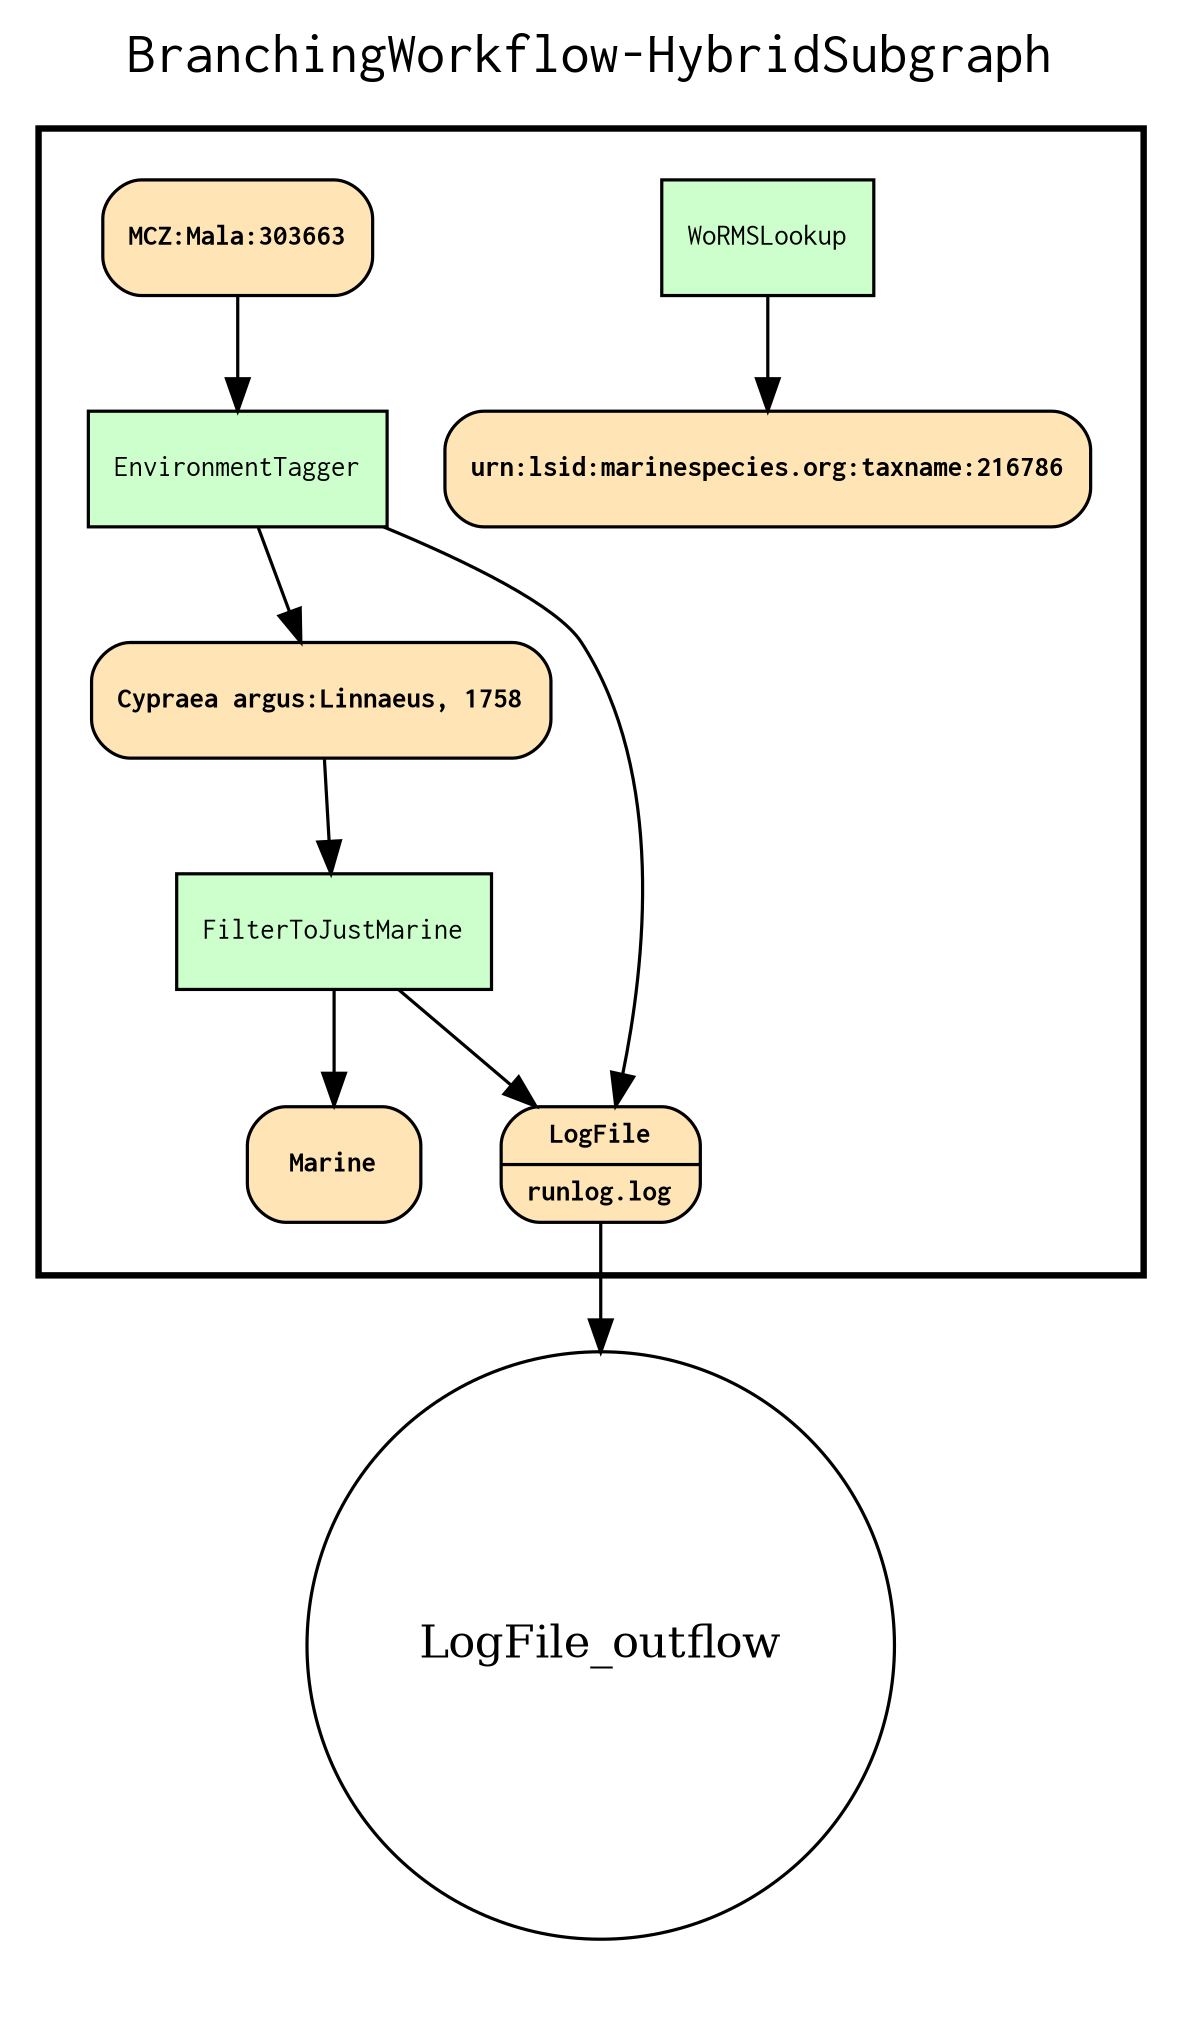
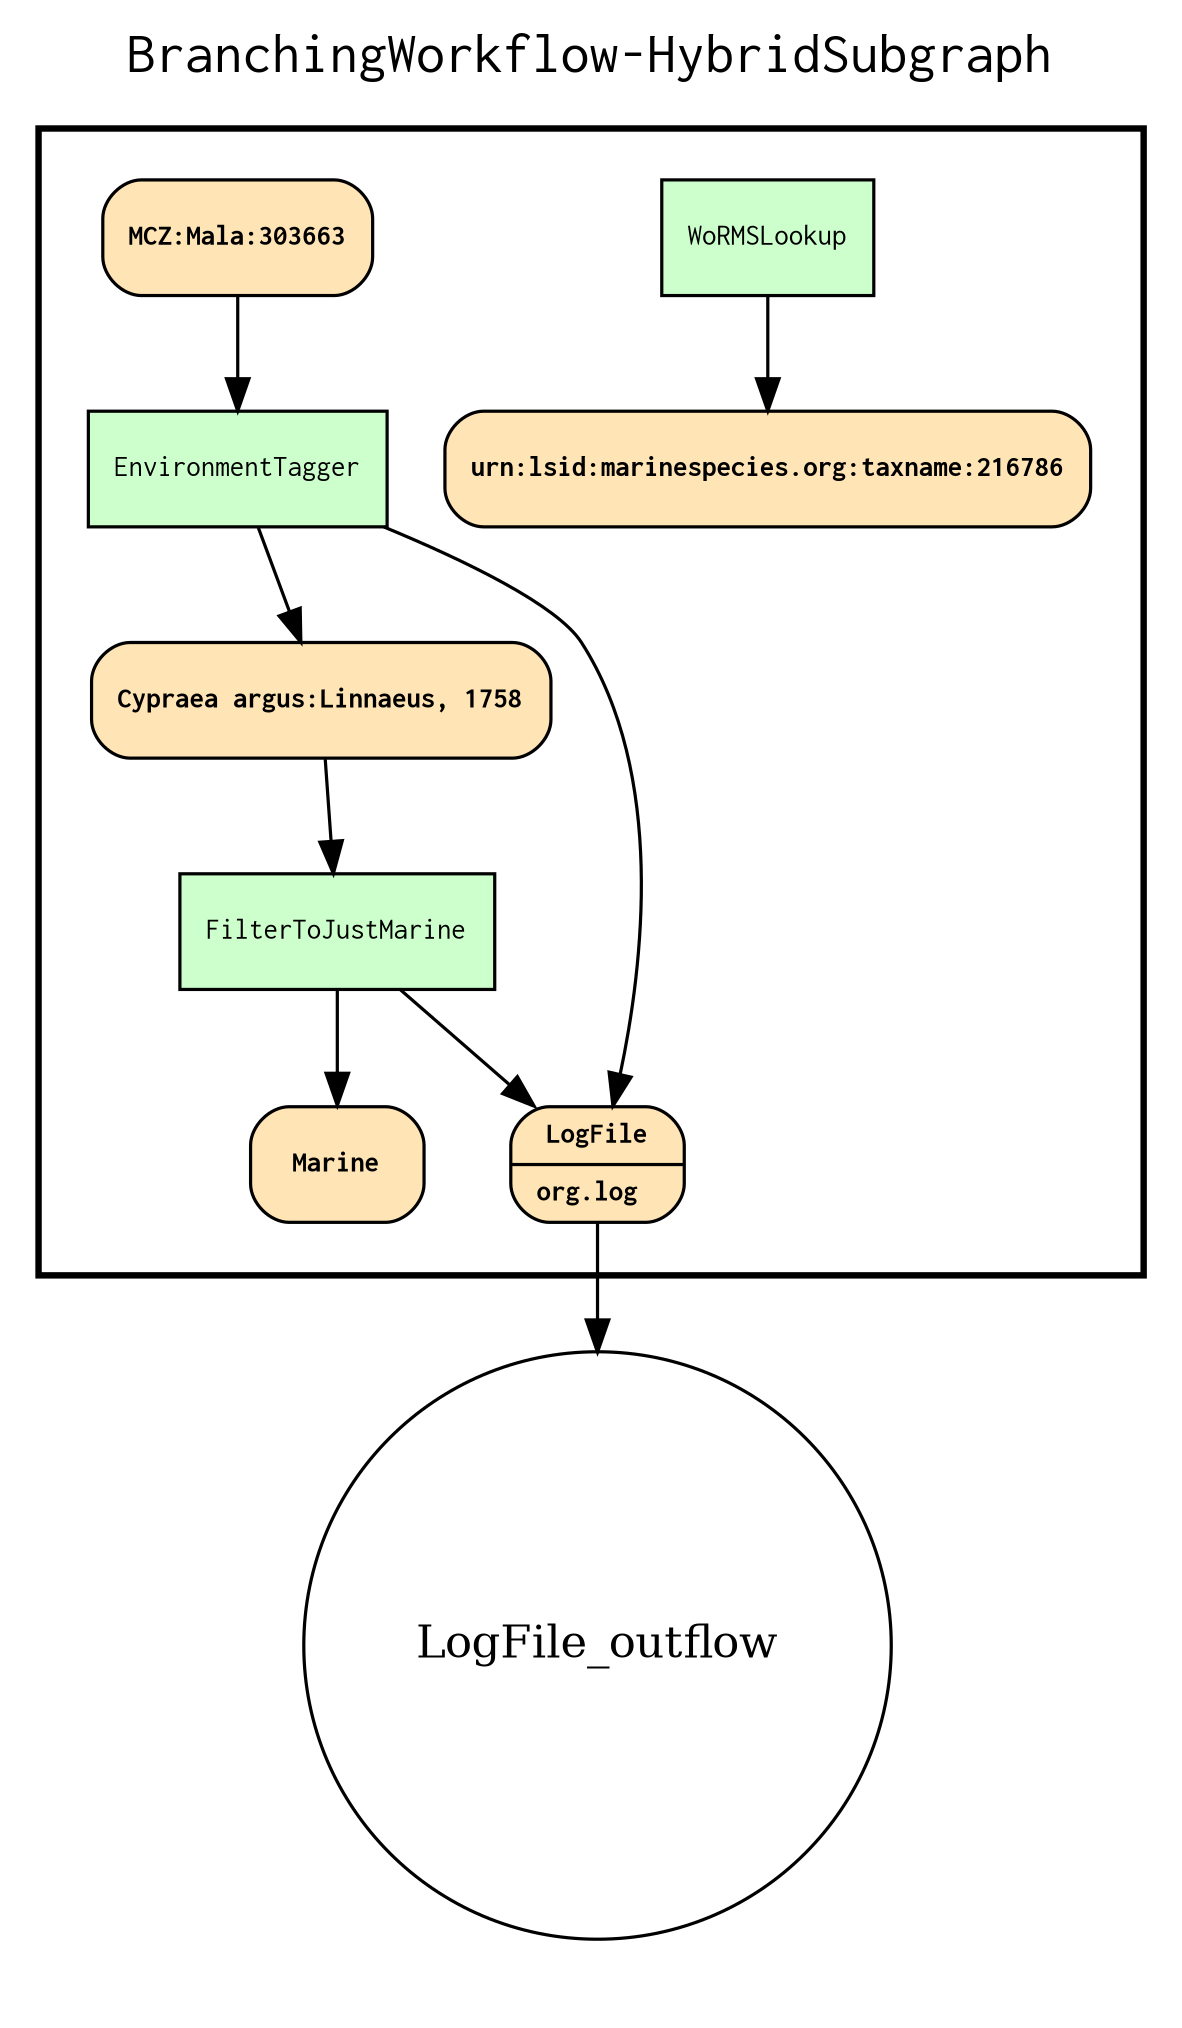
node "LogFile": text "runlog.log" -> "org.log"
